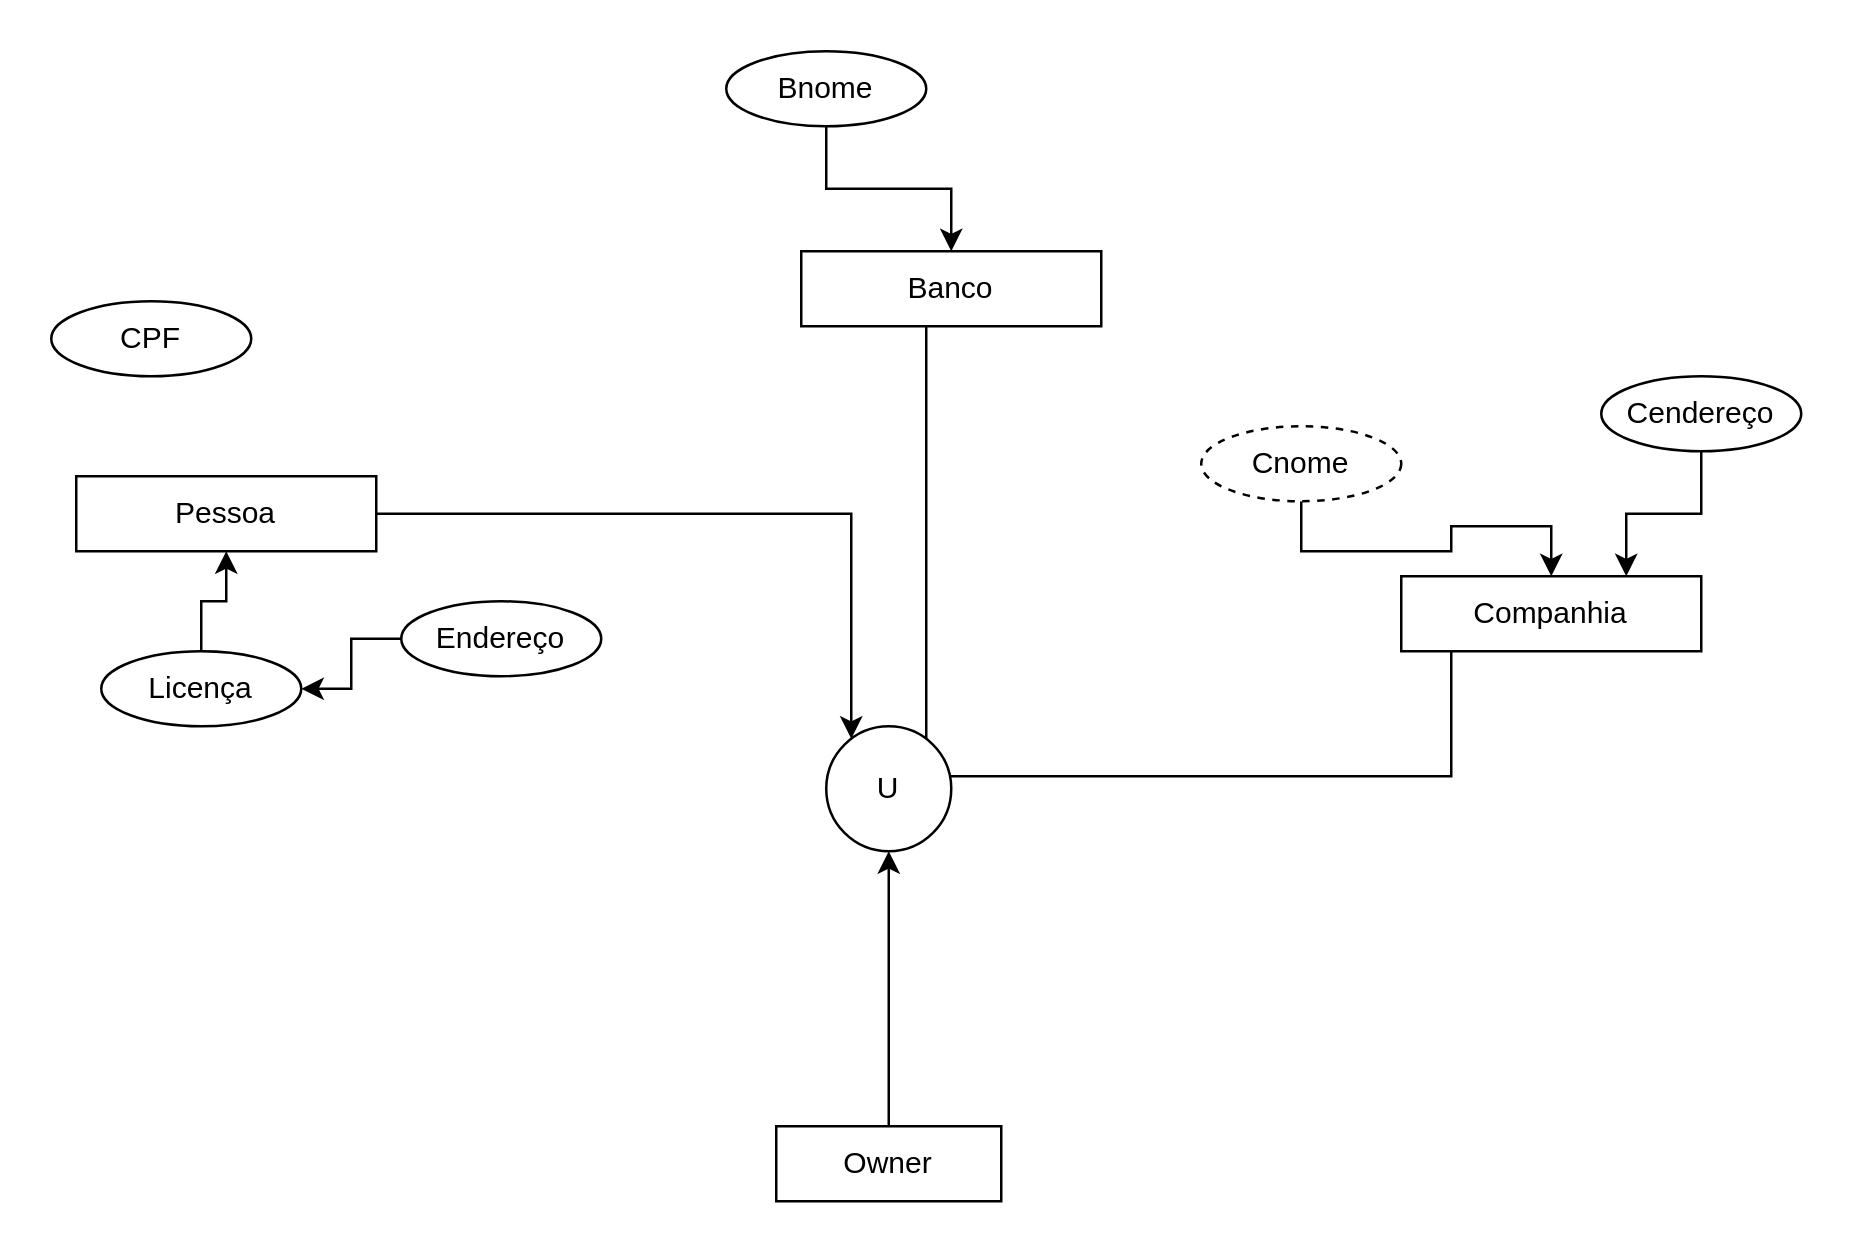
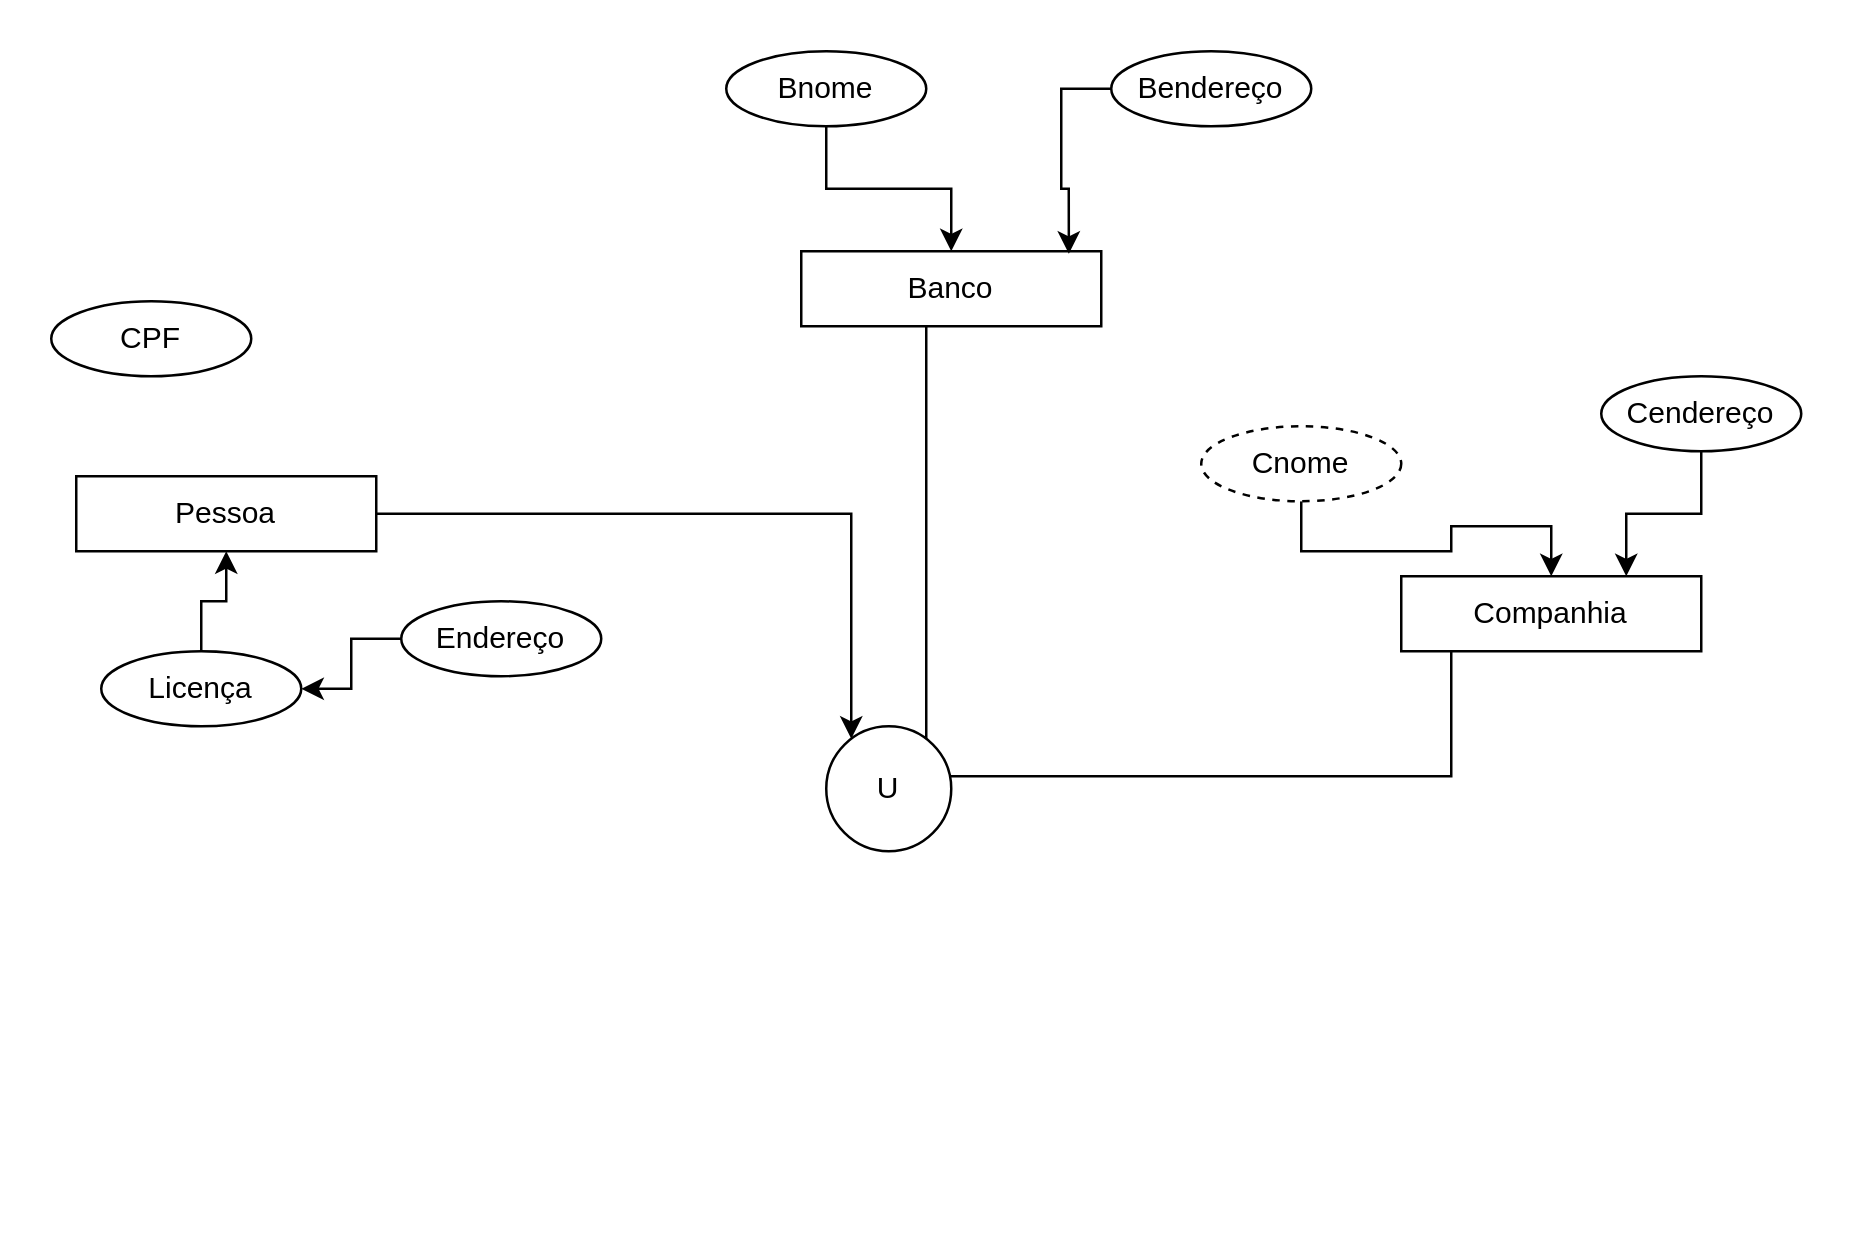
node "Bendereço": added
edge "Bendereço" -> "Banco": added
edge "Owner" -> "U": removed
node "Owner": removed
